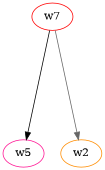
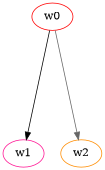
node "w7": label "w7" -> "w0"
node "w5": label "w5" -> "w1"
